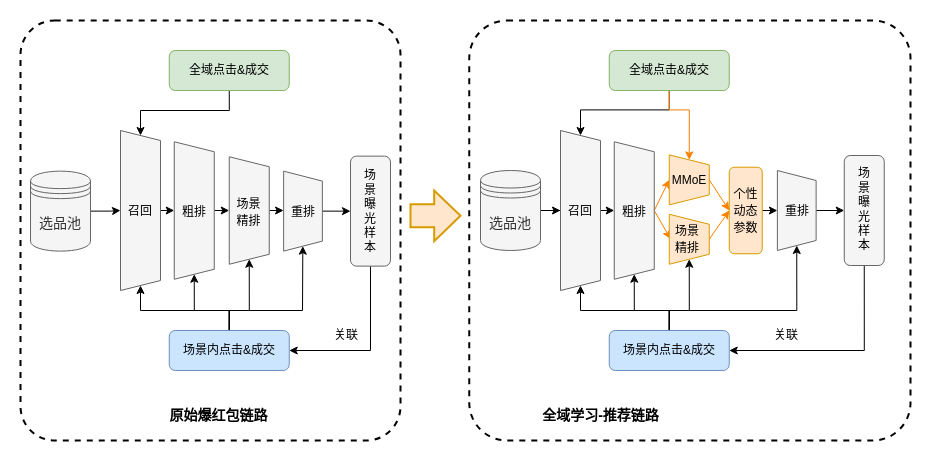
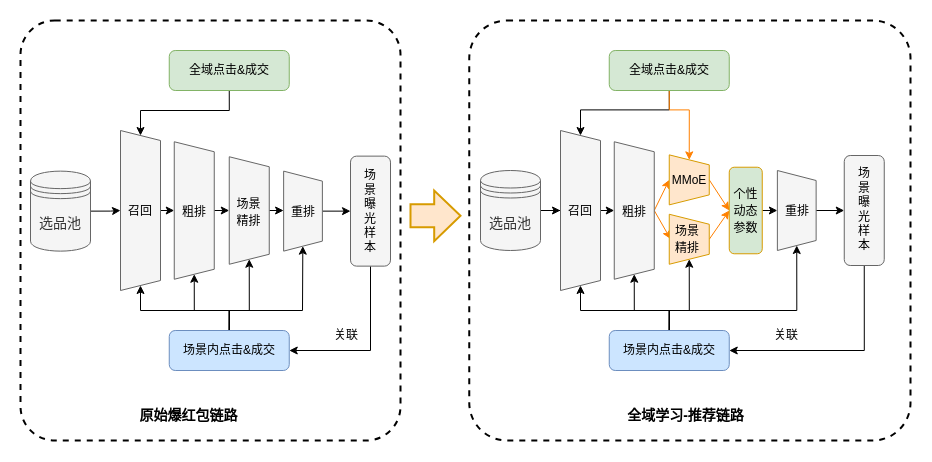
node "个性动态参数": fillcolor #ffe6cc -> #d5e8d4
node "原始爆红包链路": moved (219, 416) -> (189, 416)
node "全域学习-推荐链路": moved (601, 416) -> (686, 416)
